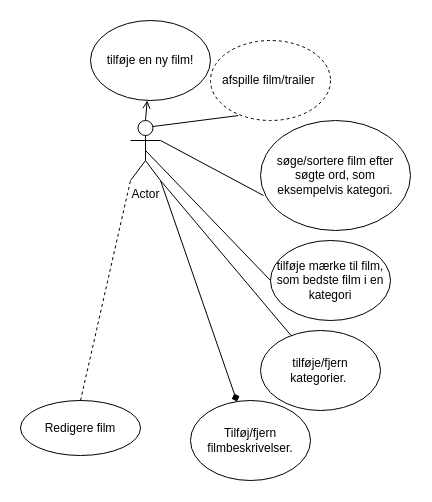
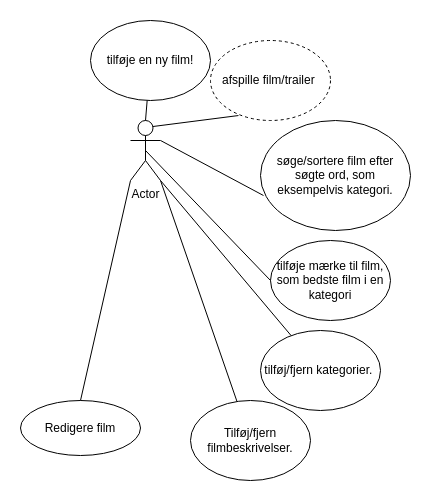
edge "Actor" -> "tilføje en ny film!": arrowhead open -> none
edge "Actor" -- "Redigere film": style dashed -> solid
node "tilføje/fjern kategorier.": label "tilføje/fjern kategorier." -> "tilføj/fjern kategorier."
edge "Actor" -> "Tilføj/fjern filmbeskrivelser.": arrowhead diamond -> none
